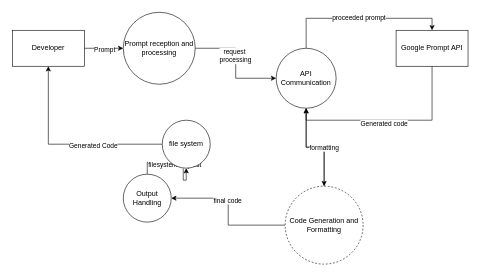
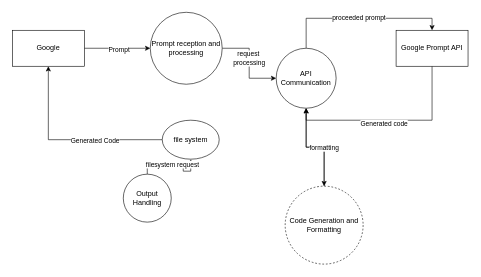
node "Developer": label "Developer" -> "Google"
node "Prompt reception and processing": moved (159, 48) -> (186, 48)
node "file system": size 48x48 -> 57x39
edge "Code Generation and Formatting" -> "Output Handling": removed, label "final code"
